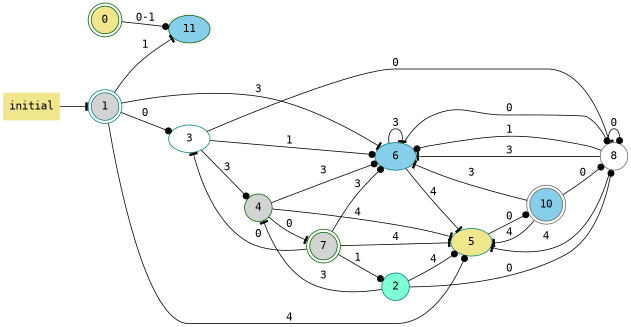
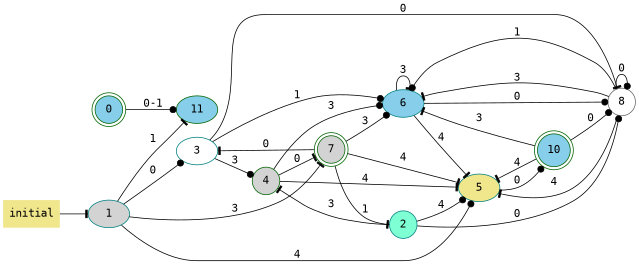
node "0": fillcolor khaki -> skyblue
edge "1" -> "6": now "1" -> "7"
node "1": shape doublecircle -> ellipse
node "10": color gray40 -> darkgreen
edge "7" -> "2": arrowhead dot -> tee
